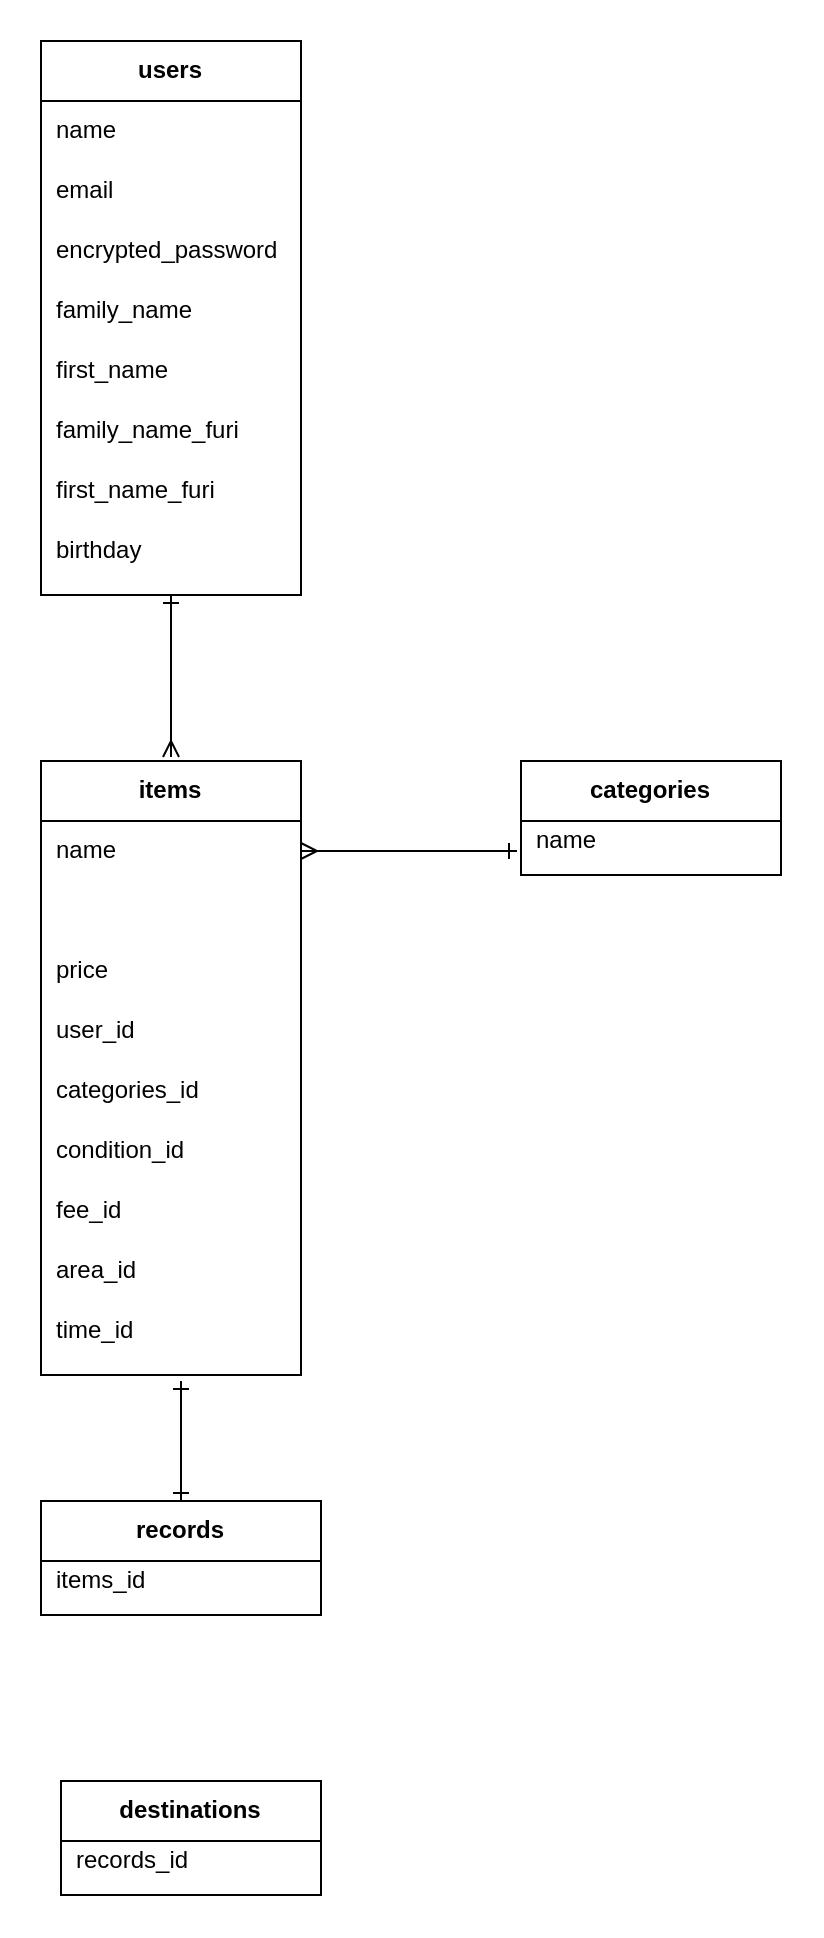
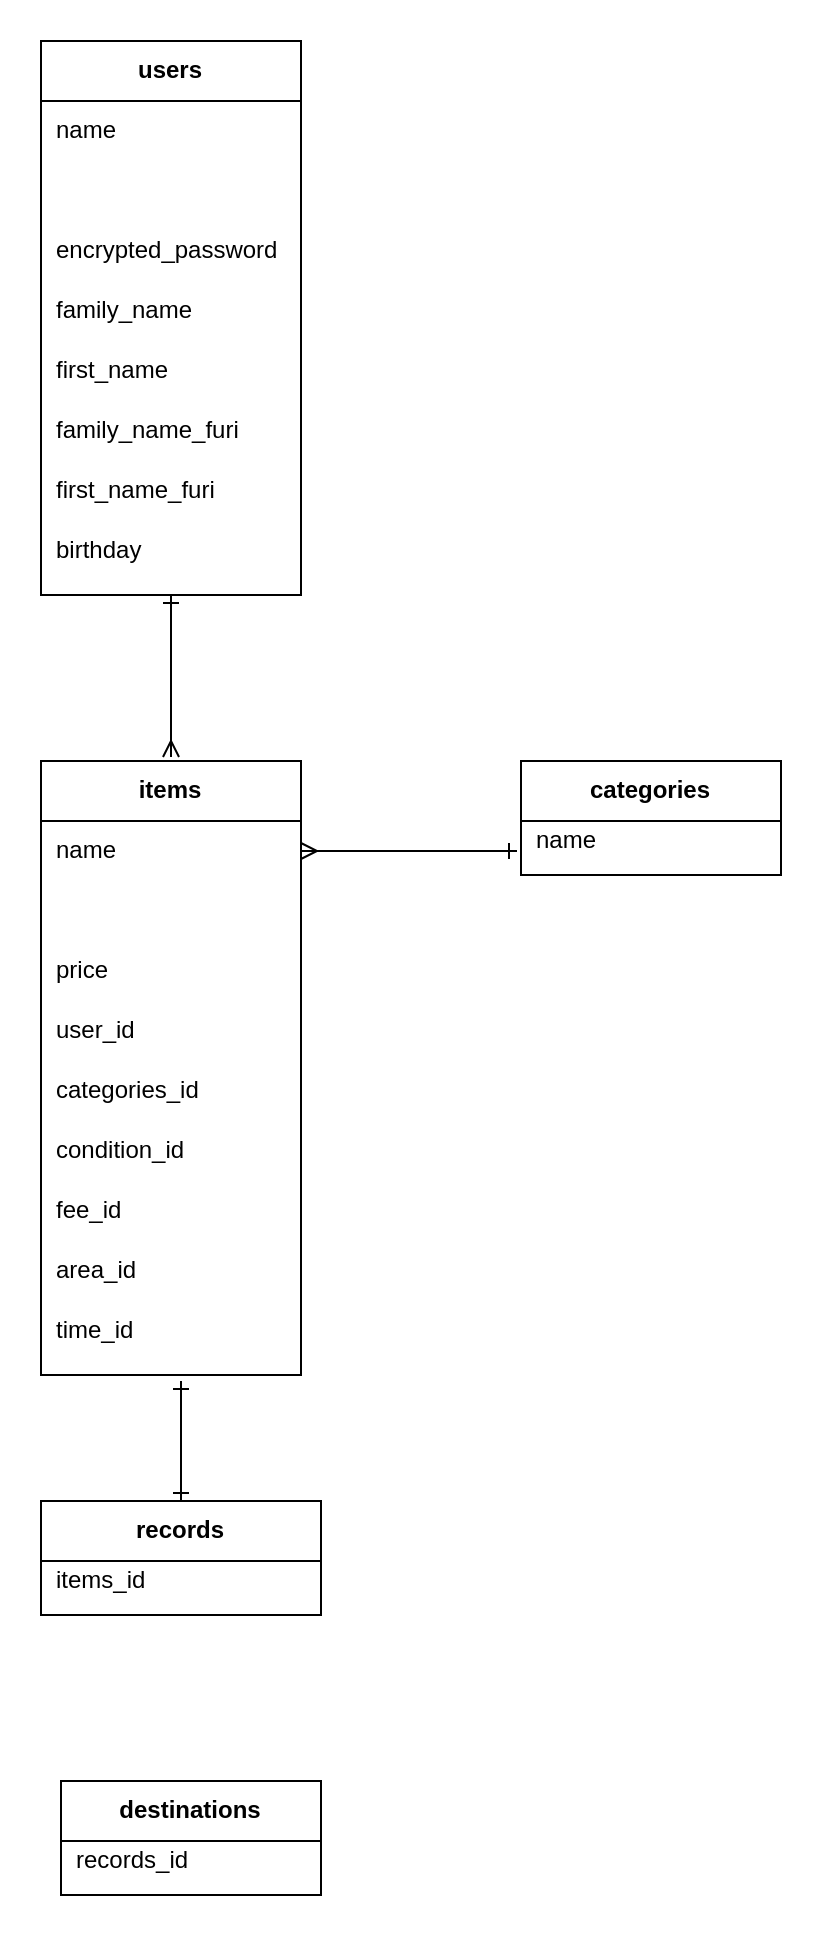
node "email": removed
